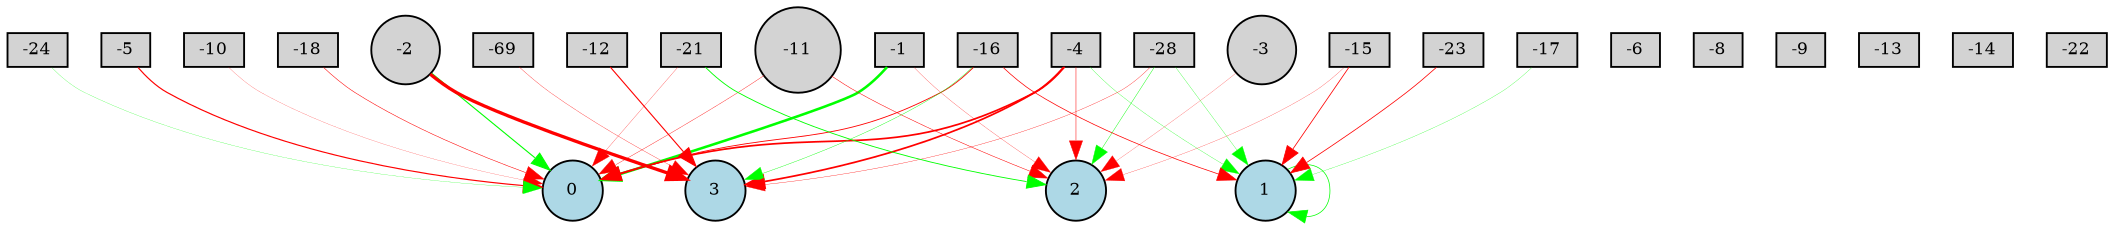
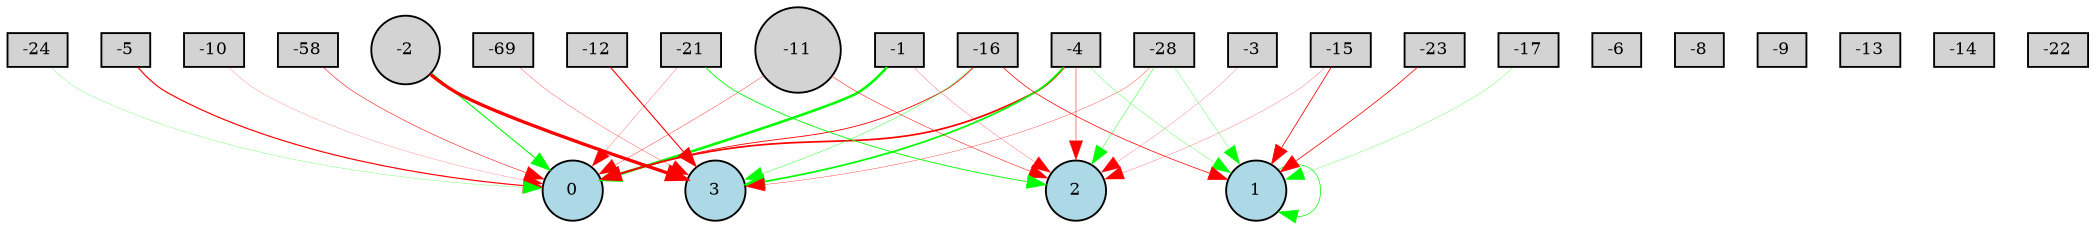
node "-18": label "-18" -> "-58"
node "-3": shape circle -> box
edge "-4" -> "3": color red -> green
